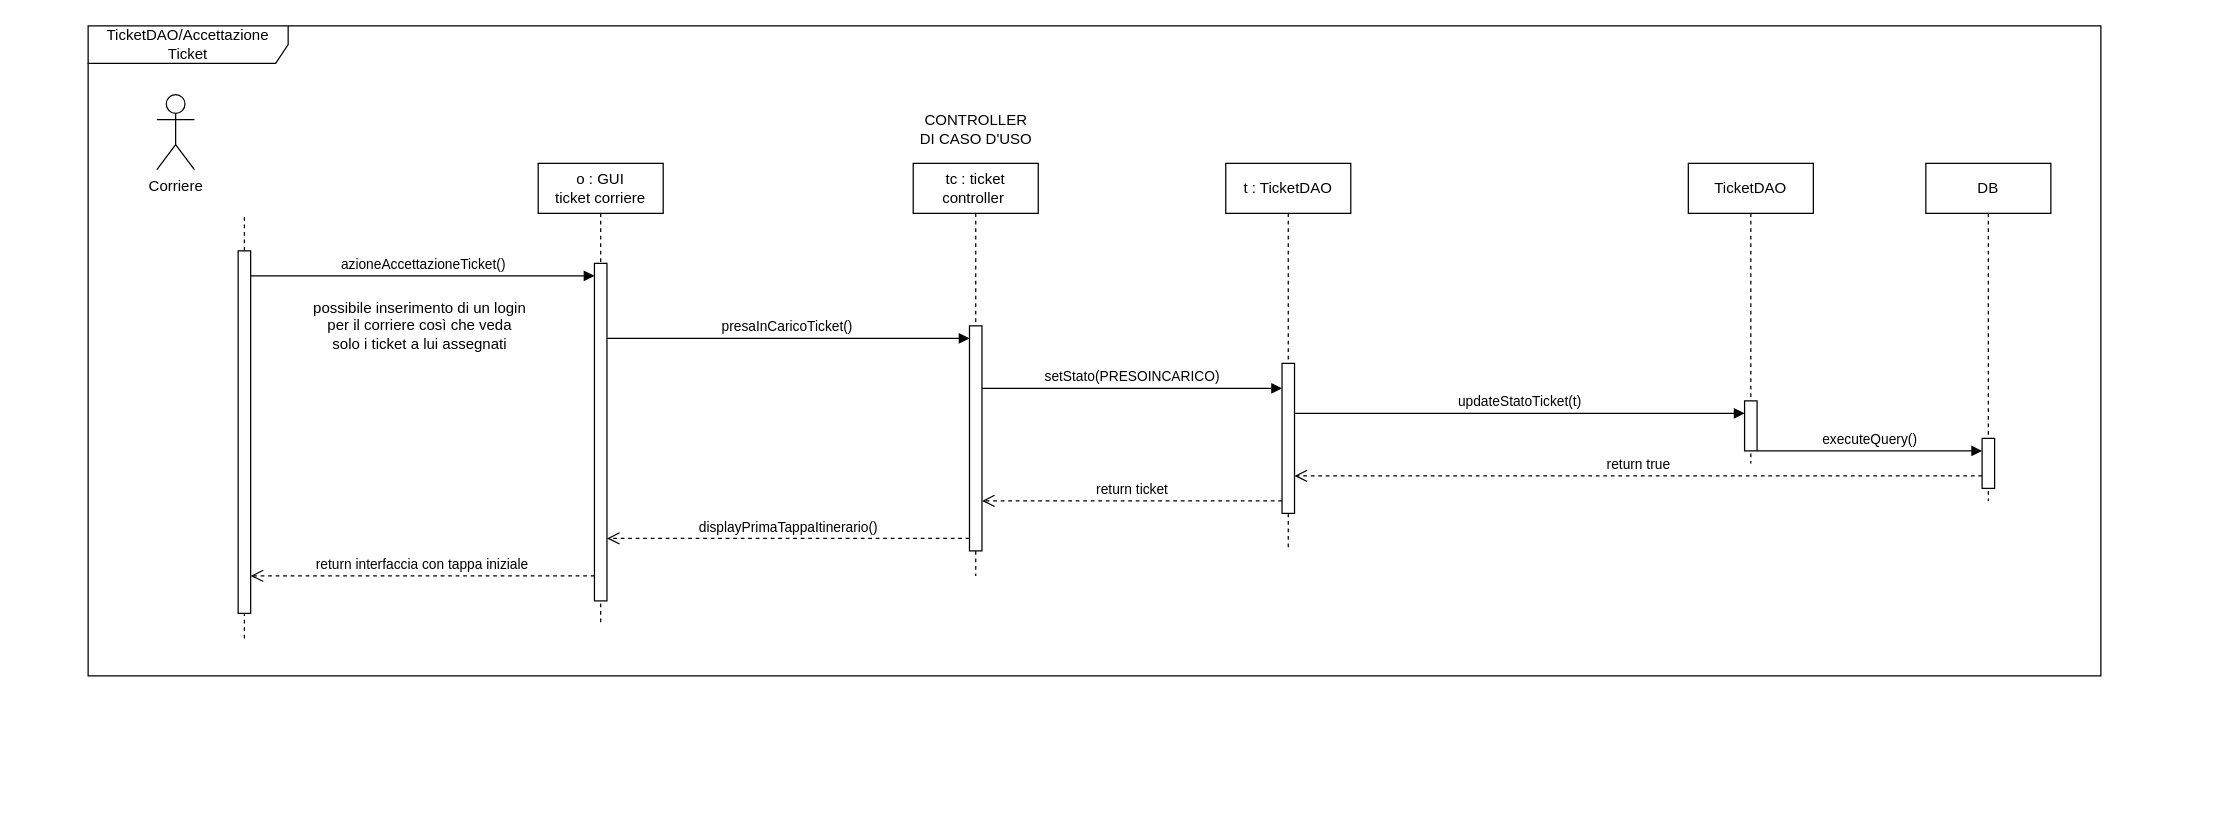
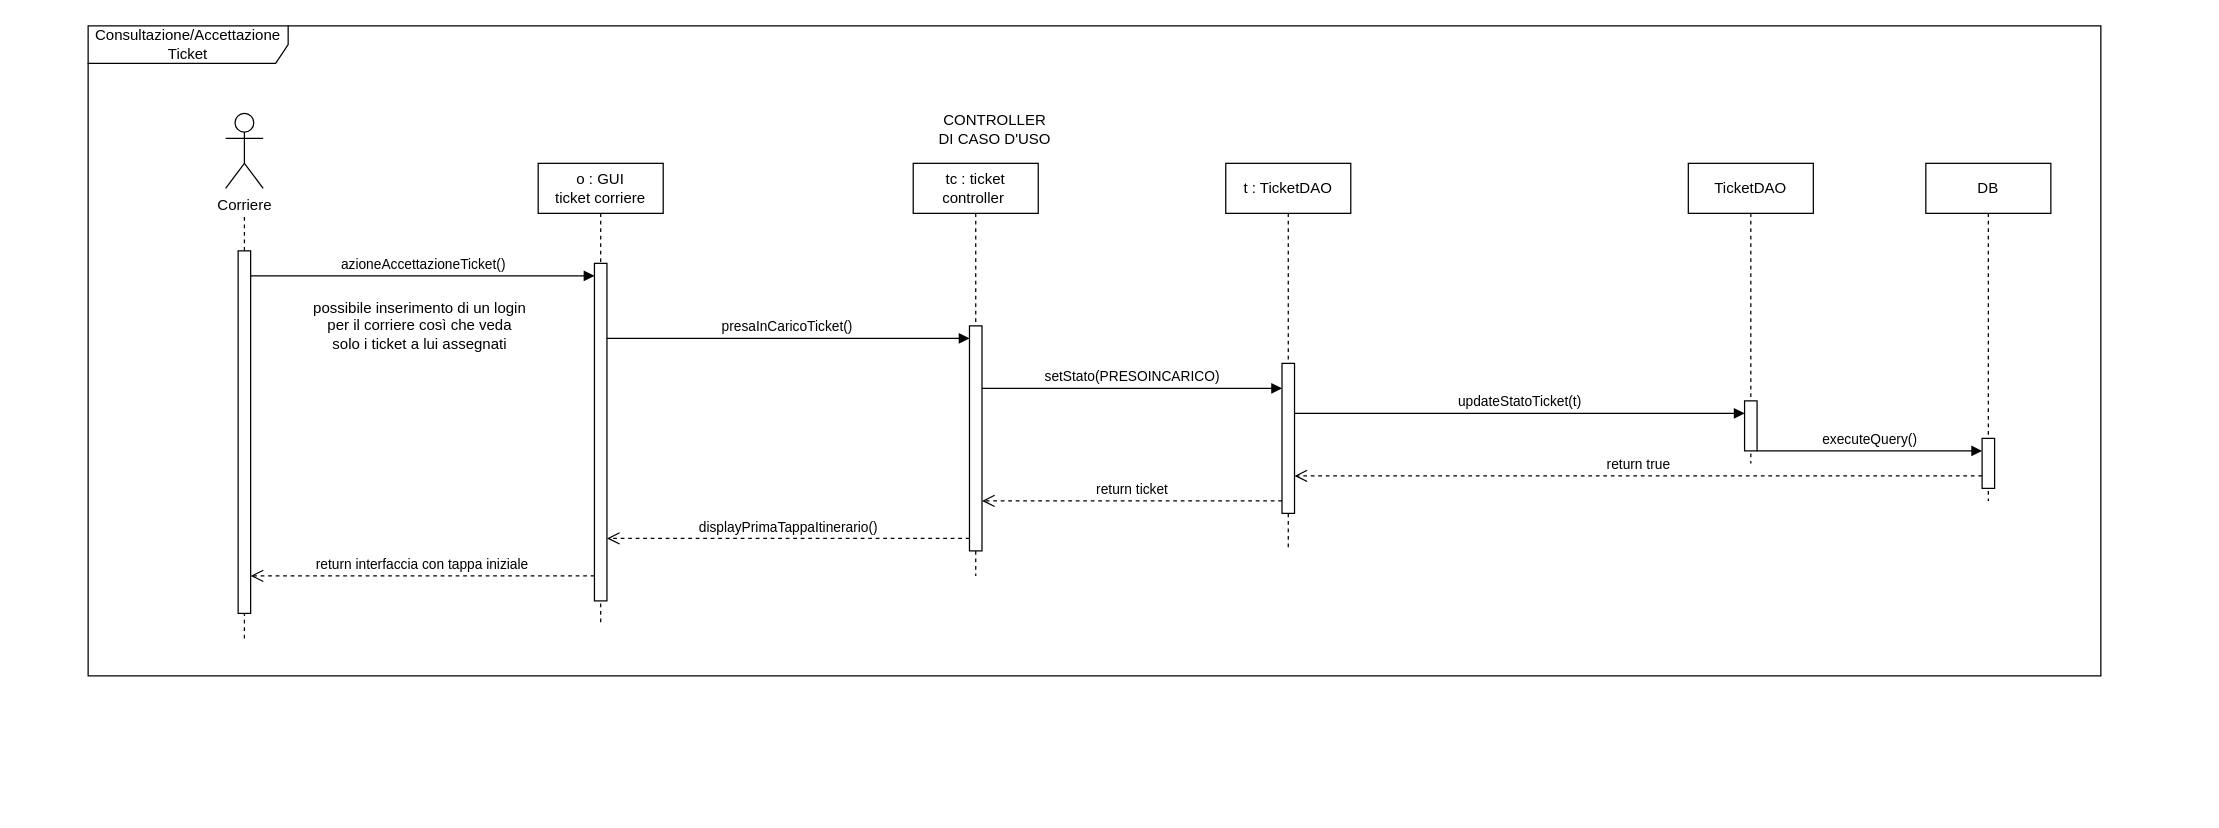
node "TicketDAO/Accettazione Ticket": label "TicketDAO/Accettazione Ticket" -> "Consultazione/Accettazione Ticket"
node "CONTROLLER DI CASO D'USO": moved (976, 129) -> (994, 129)
node "Corriere": moved (176, 132) -> (244, 151)
